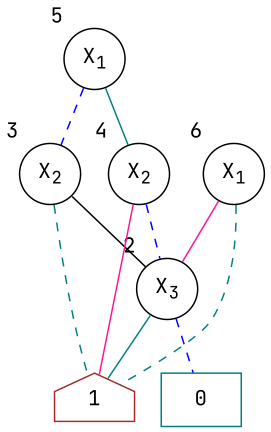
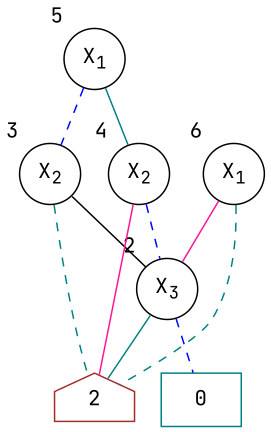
node "1": label "1" -> "2"
